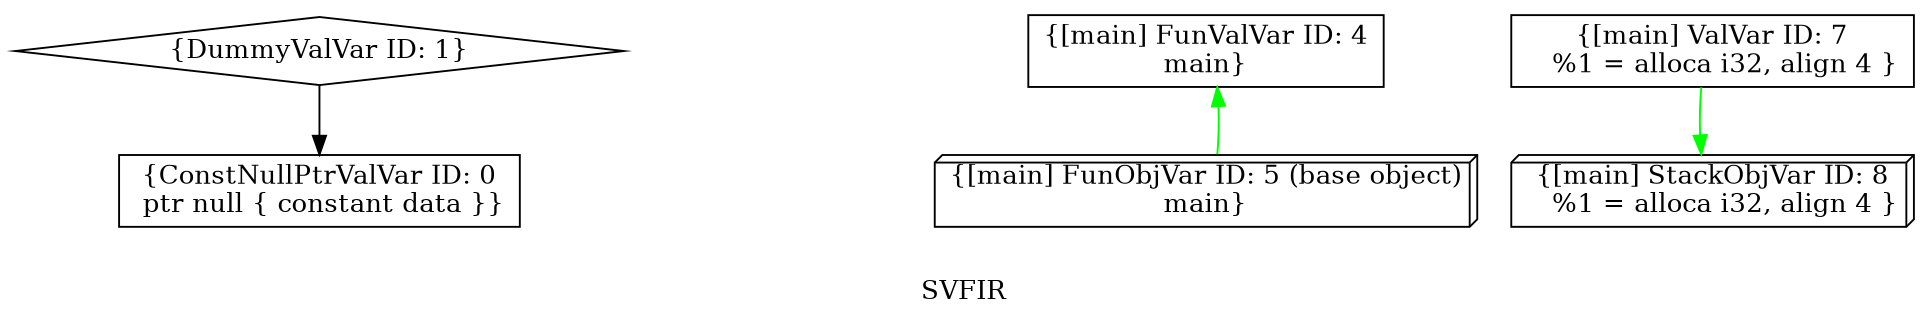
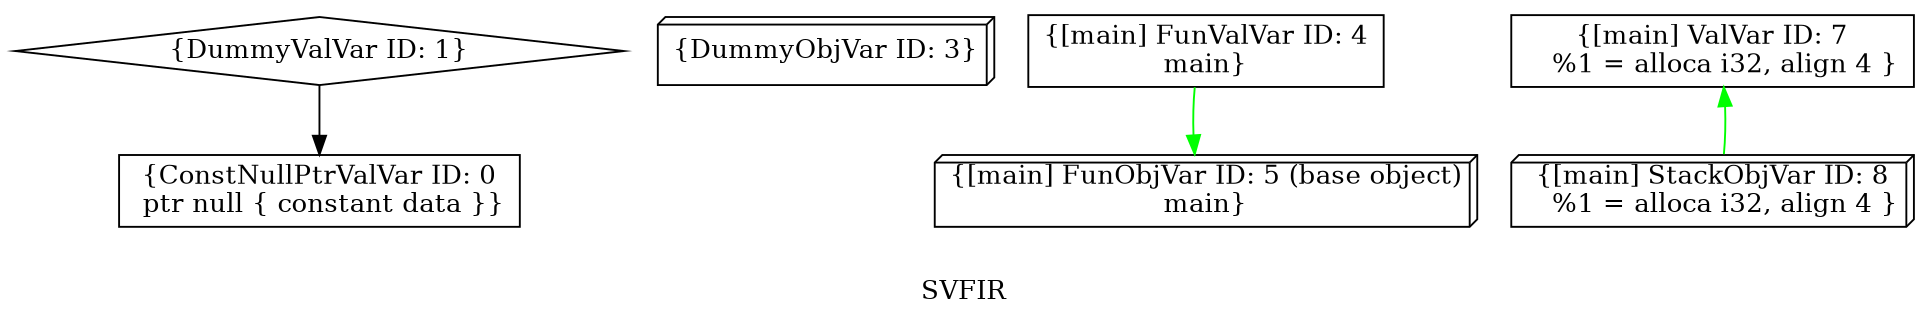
node "{DummyObjVar ID: 3}": added
edge "{[main] ValVar ID: 7 %1 = alloca i32, align 4 }" -> "{[main] StackObjVar ID: 8 %1 = alloca i32, align 4 }": reversed
edge "{[main] FunObjVar ID: 5 (base object) main}" -> "{[main] FunValVar ID: 4 main}": reversed
